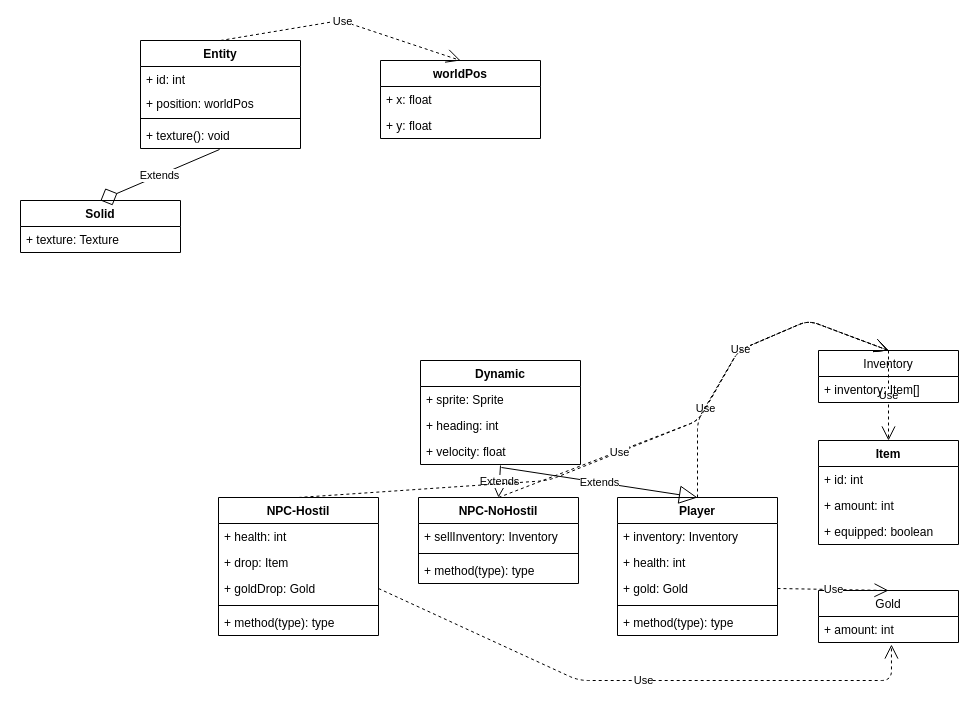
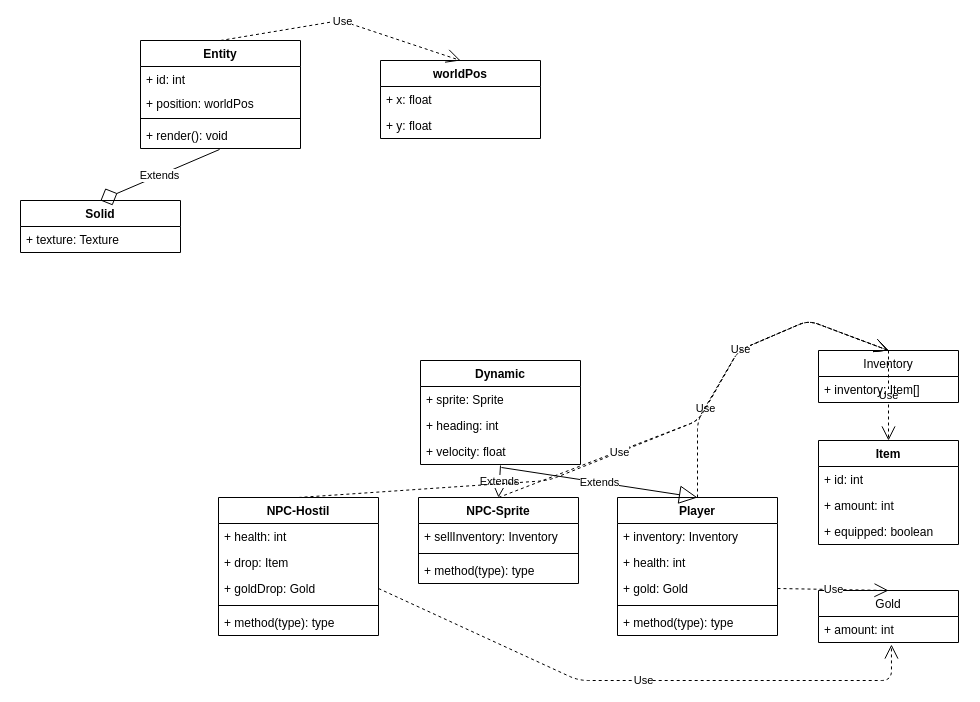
node "+ texture(): void": label "+ texture(): void" -> "+ render(): void"
node "NPC-NoHostil": label "NPC-NoHostil" -> "NPC-Sprite"
